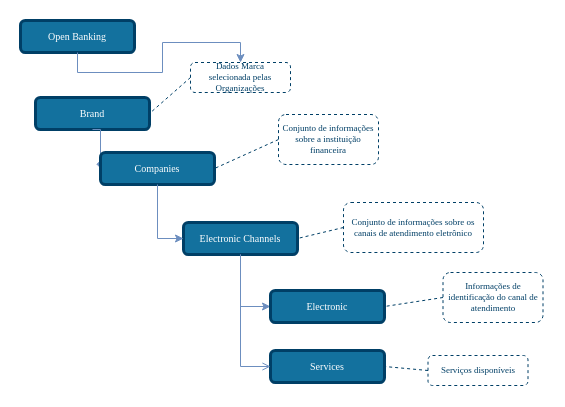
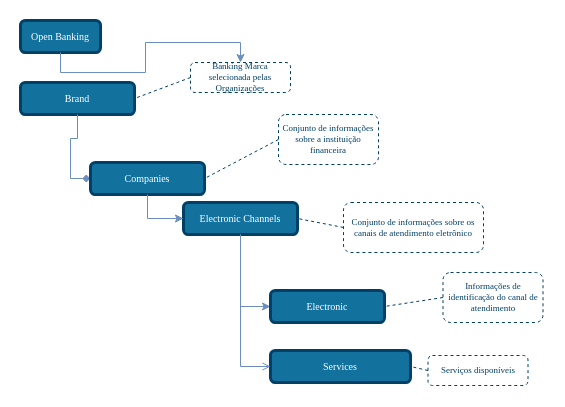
node "Open Banking": size 114x32 -> 80x32
node "Dados Marca selecionada pelas Organizações": label "Dados Marca selecionada pelas Organizações" -> "Banking Marca selecionada pelas Organizações"
node "Brand": moved (93, 114) -> (78, 99)
node "Companies": moved (158, 169) -> (148, 179)
node "Electronic Channels": moved (241, 239) -> (241, 219)
node "Services": size 114x32 -> 140x32
